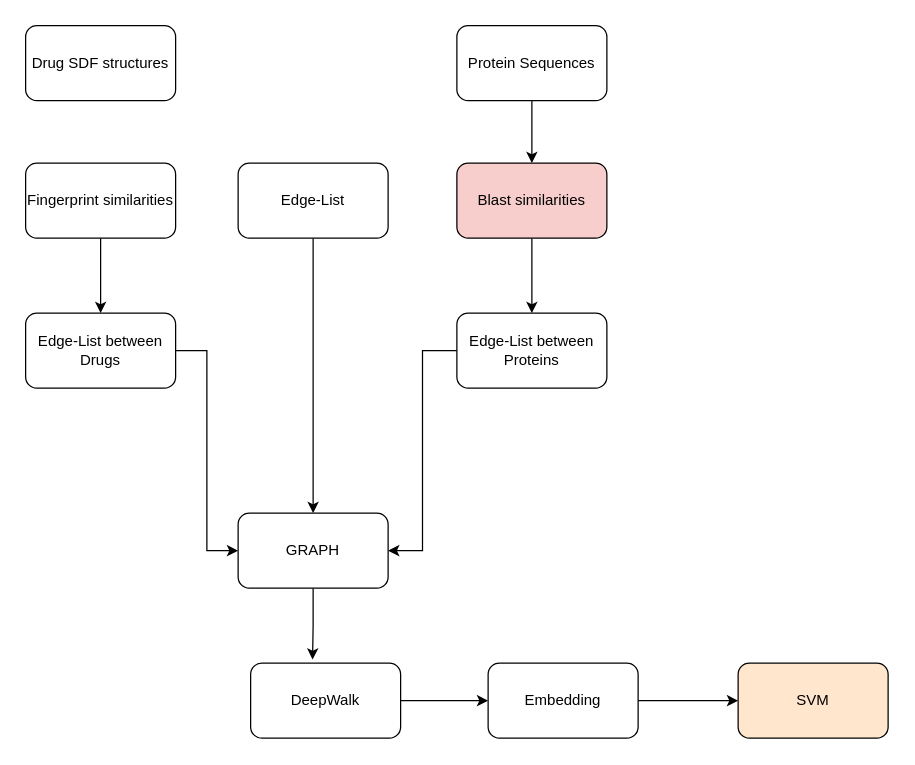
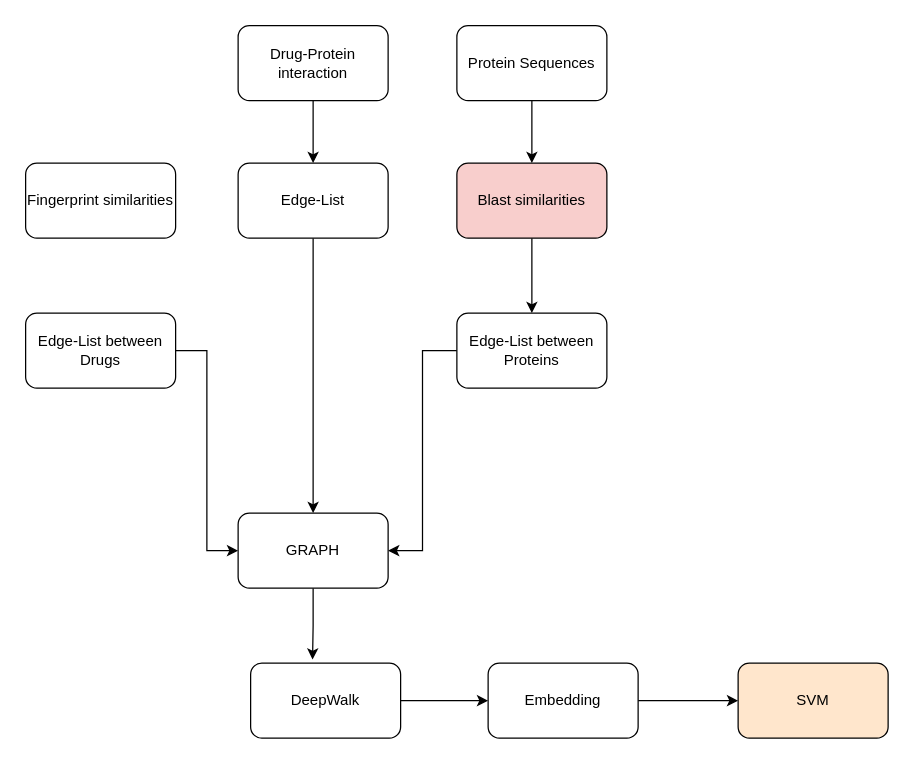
node "Drug SDF structures": removed
node "Drug-Protein interaction": added
edge "Drug-Protein interaction" -> "Edge-List": added
edge "Fingerprint similarities" -> "Edge-List between Drugs": removed
